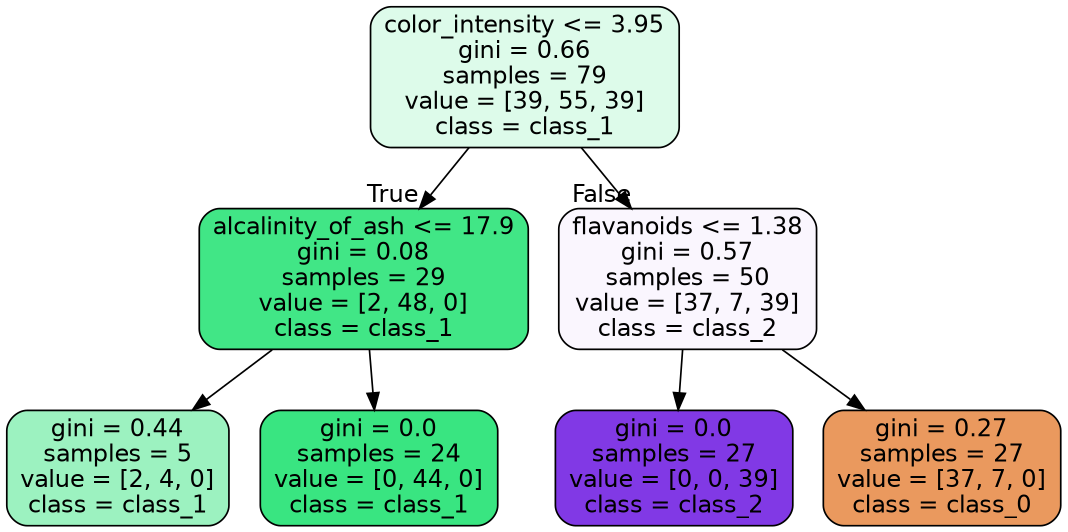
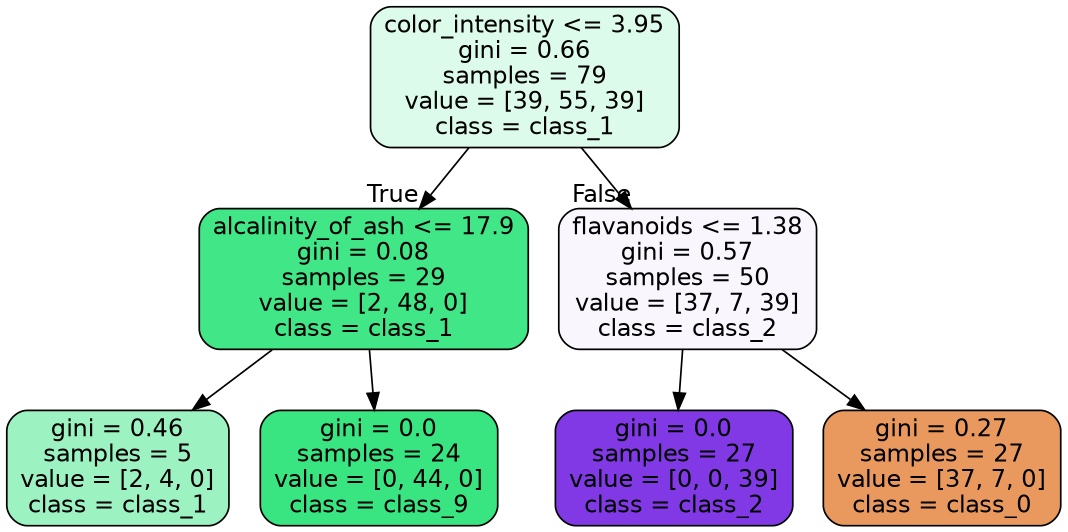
node "gini = 0.44 samples = 5 value = [2, 4, 0] class = class_1": label "gini = 0.44 samples = 5 value = [2, 4, 0] class = class_1" -> "gini = 0.46 samples = 5 value = [2, 4, 0] class = class_1"
node "gini = 0.0 samples = 24 value = [0, 44, 0] class = class_1": label "gini = 0.0 samples = 24 value = [0, 44, 0] class = class_1" -> "gini = 0.0 samples = 24 value = [0, 44, 0] class = class_9"
